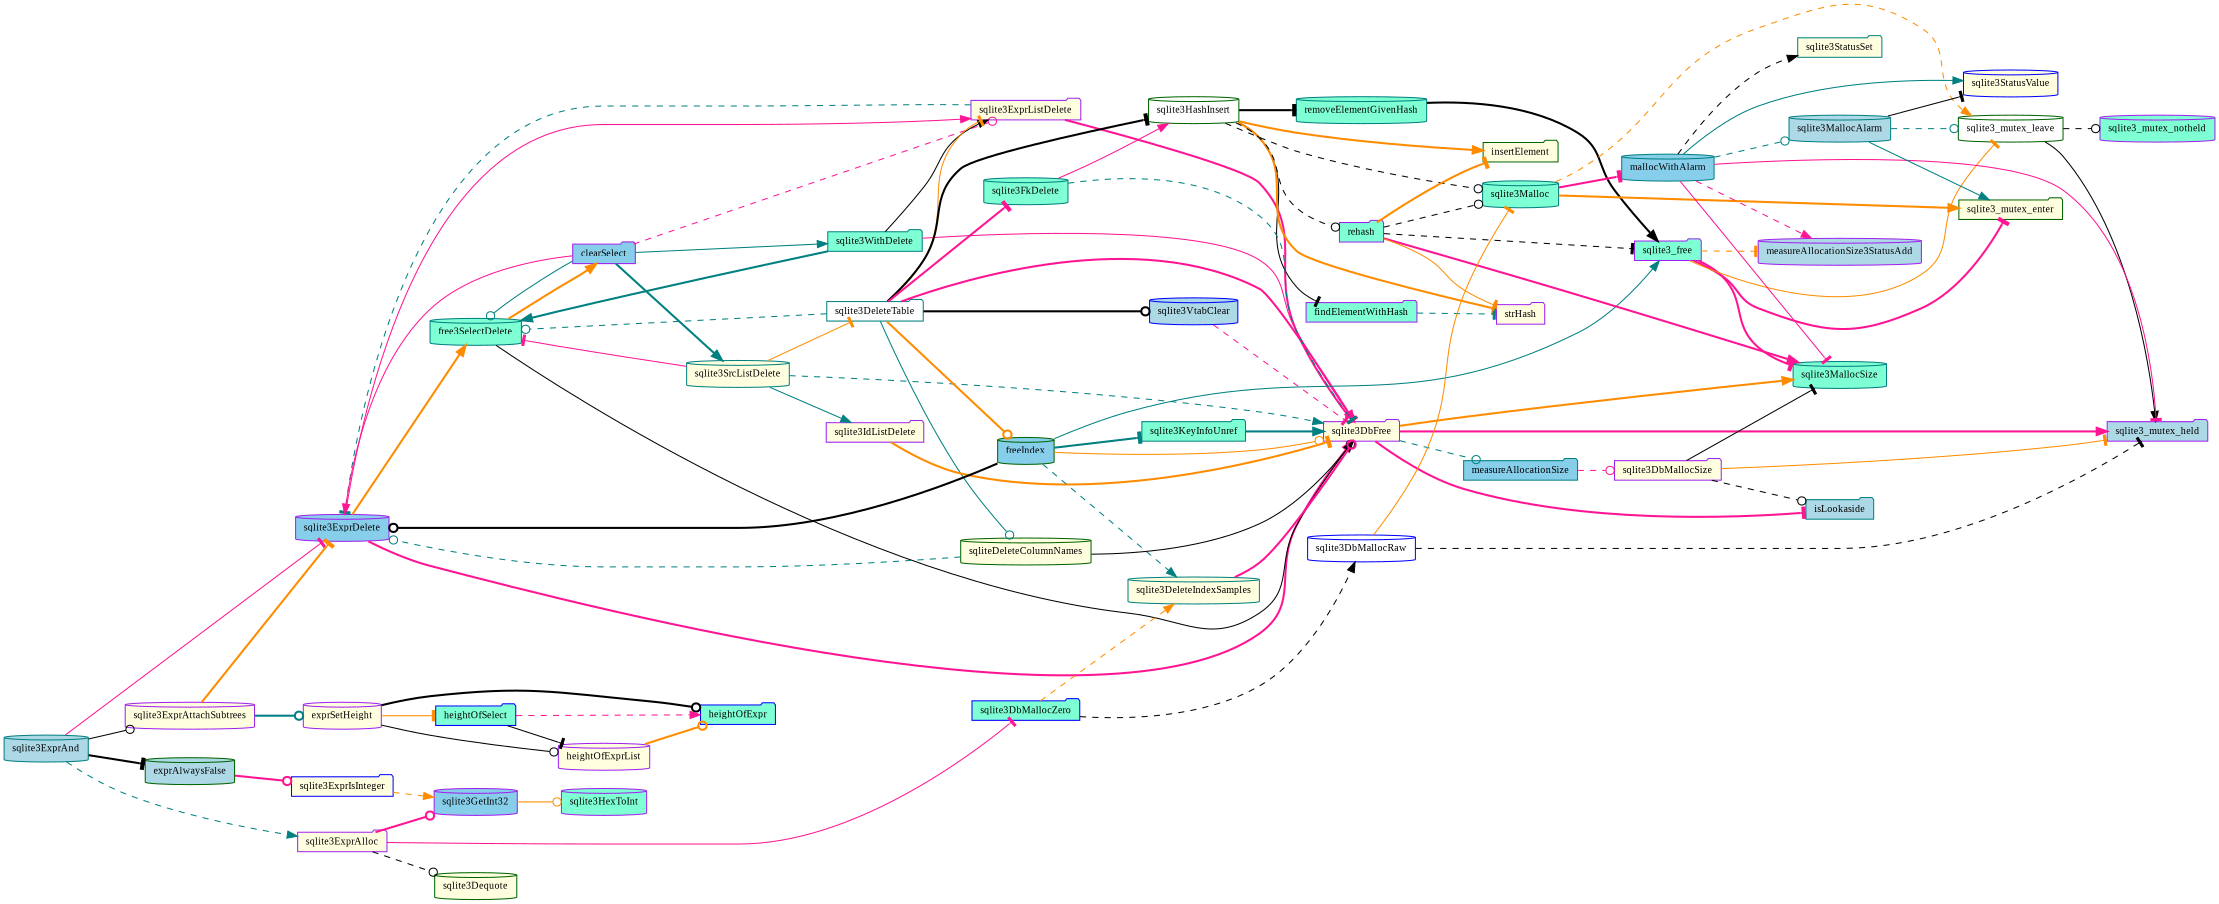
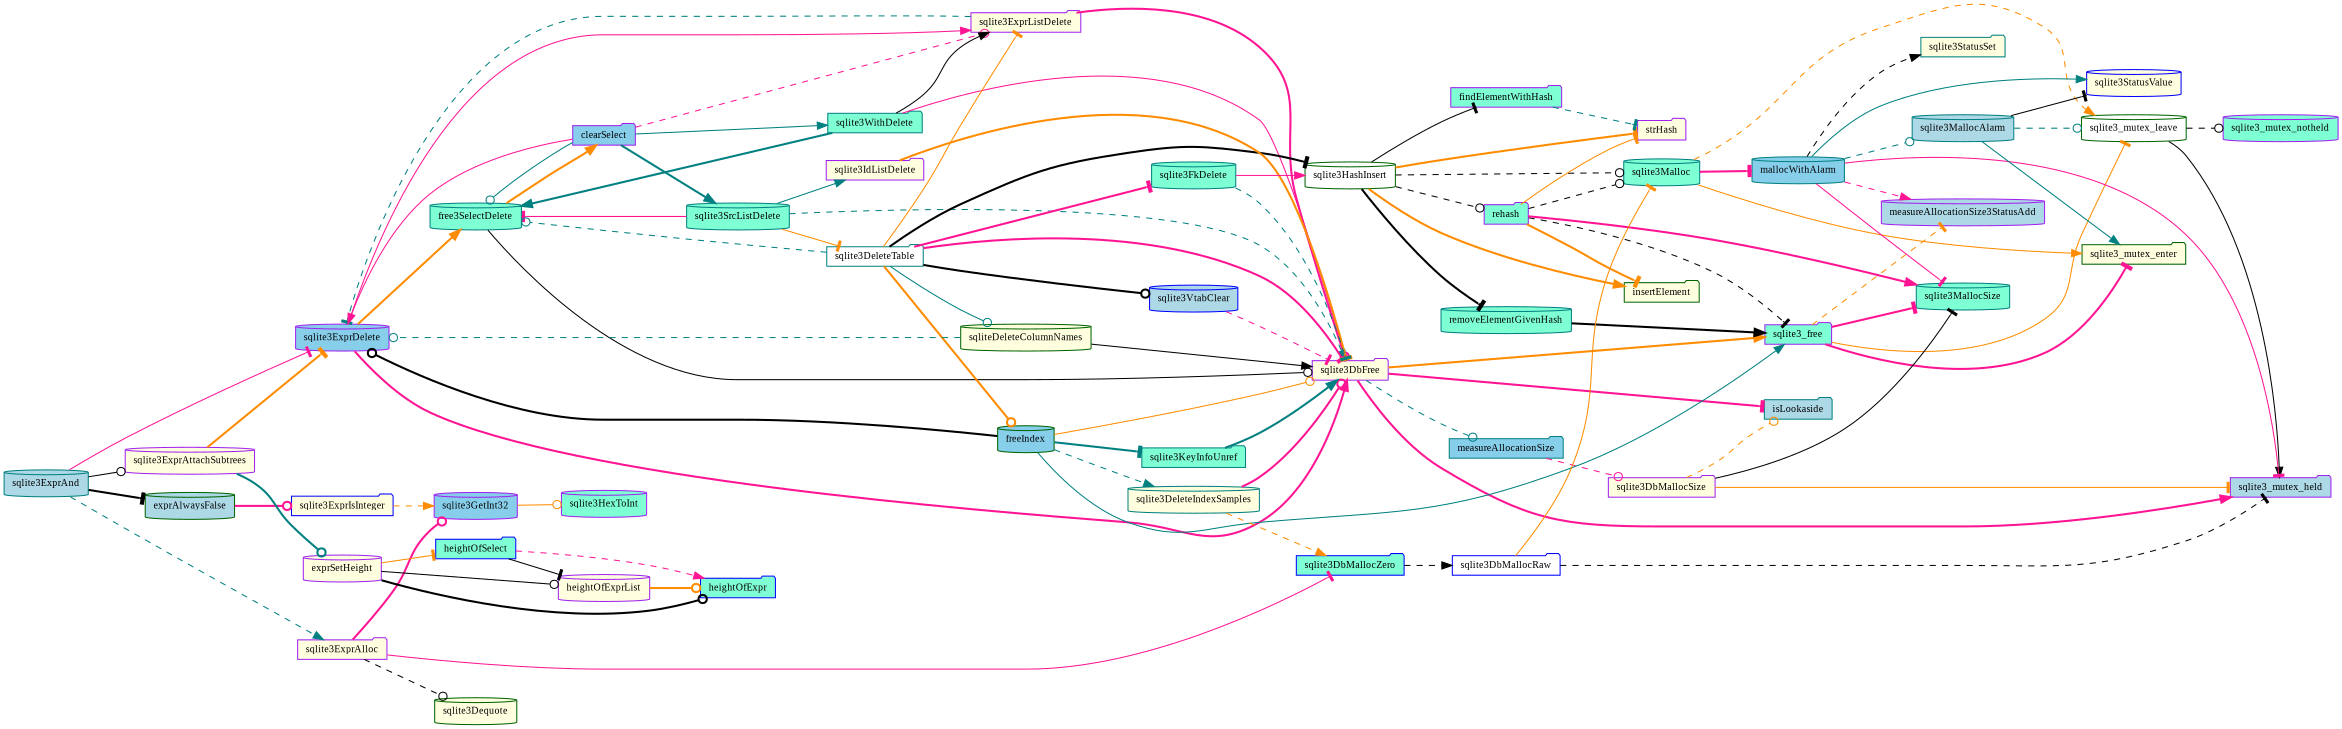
edge "sqlite3Malloc" -> "sqlite3_mutex_enter": style bold -> solid
edge "sqlite3DeleteTable" -> "sqlite3DbFree": arrowhead normal -> tee
node "sqlite3SrcListDelete": fillcolor lightyellow -> aquamarine
edge "sqlite3DbFree" -> "sqlite3MallocSize": now "sqlite3DbFree" -> "sqlite3_free"
edge "sqlite3DbMallocSize" -> "isLookaside": color black -> darkorange
node "sqlite3DbMallocRaw": shape cylinder -> folder
edge "sqlite3DbMallocZero" -> "sqlite3DeleteIndexSamples": reversed
